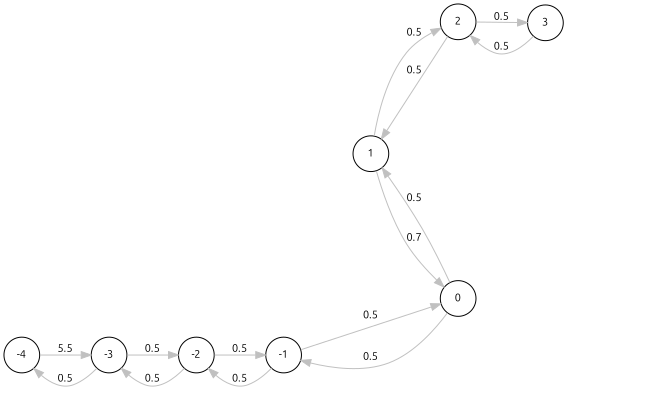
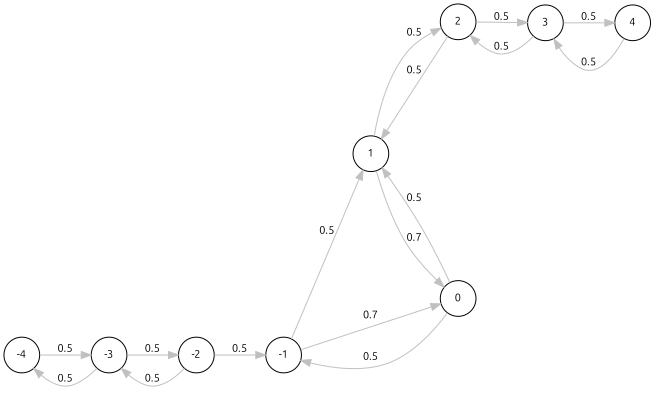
node "4": added
edge "-1" -> "0": label "0.5" -> "0.7"
edge "-4" -> "-3": label "5.5" -> "0.5"
edge "-1" -> "-2": now "-1" -> "1"
